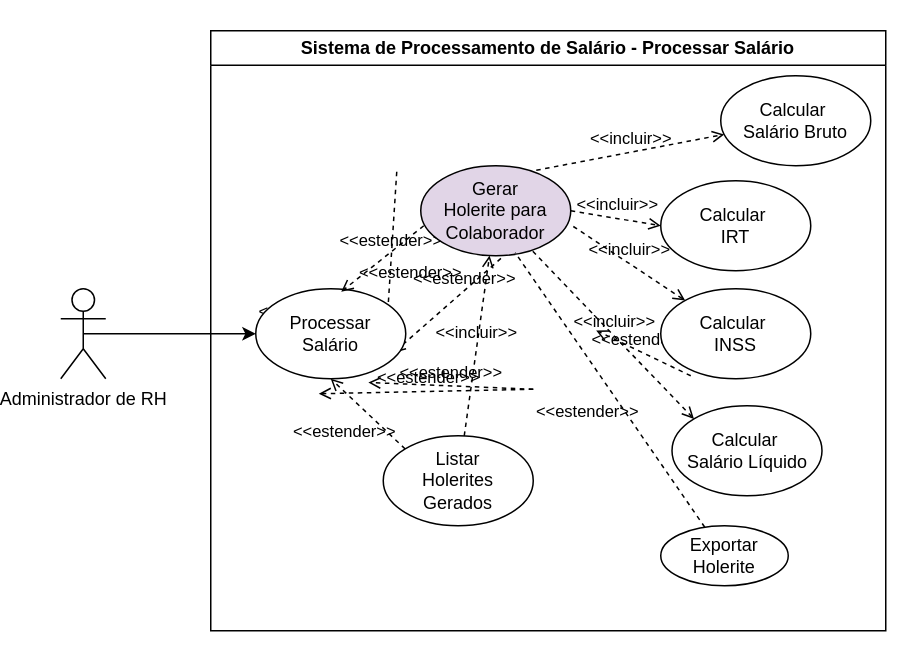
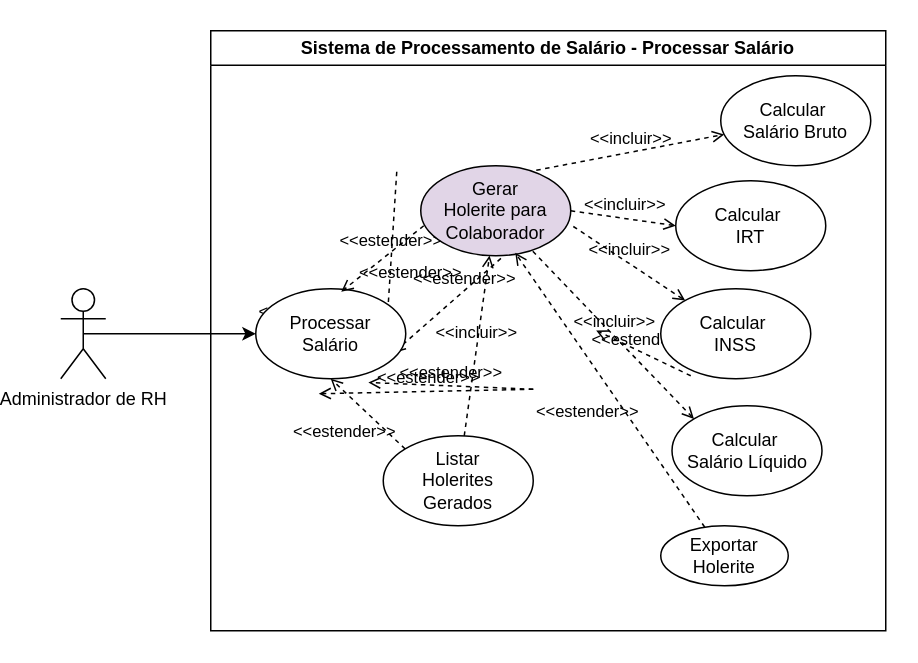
node "Calcular IRT": moved (736, 226) -> (751, 226)
edge "Gerar Holerite para Colaborador" -- "Exportar Holerite": arrowhead none -> open
